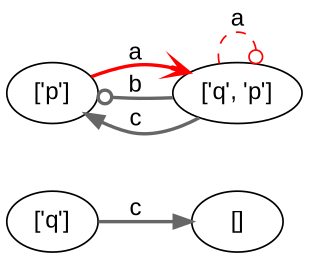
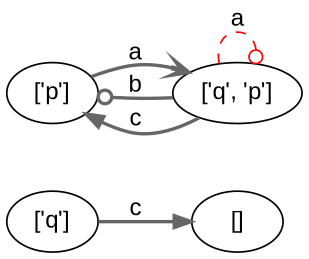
edge "['p']" -> "['q', 'p']": color red -> gray40
